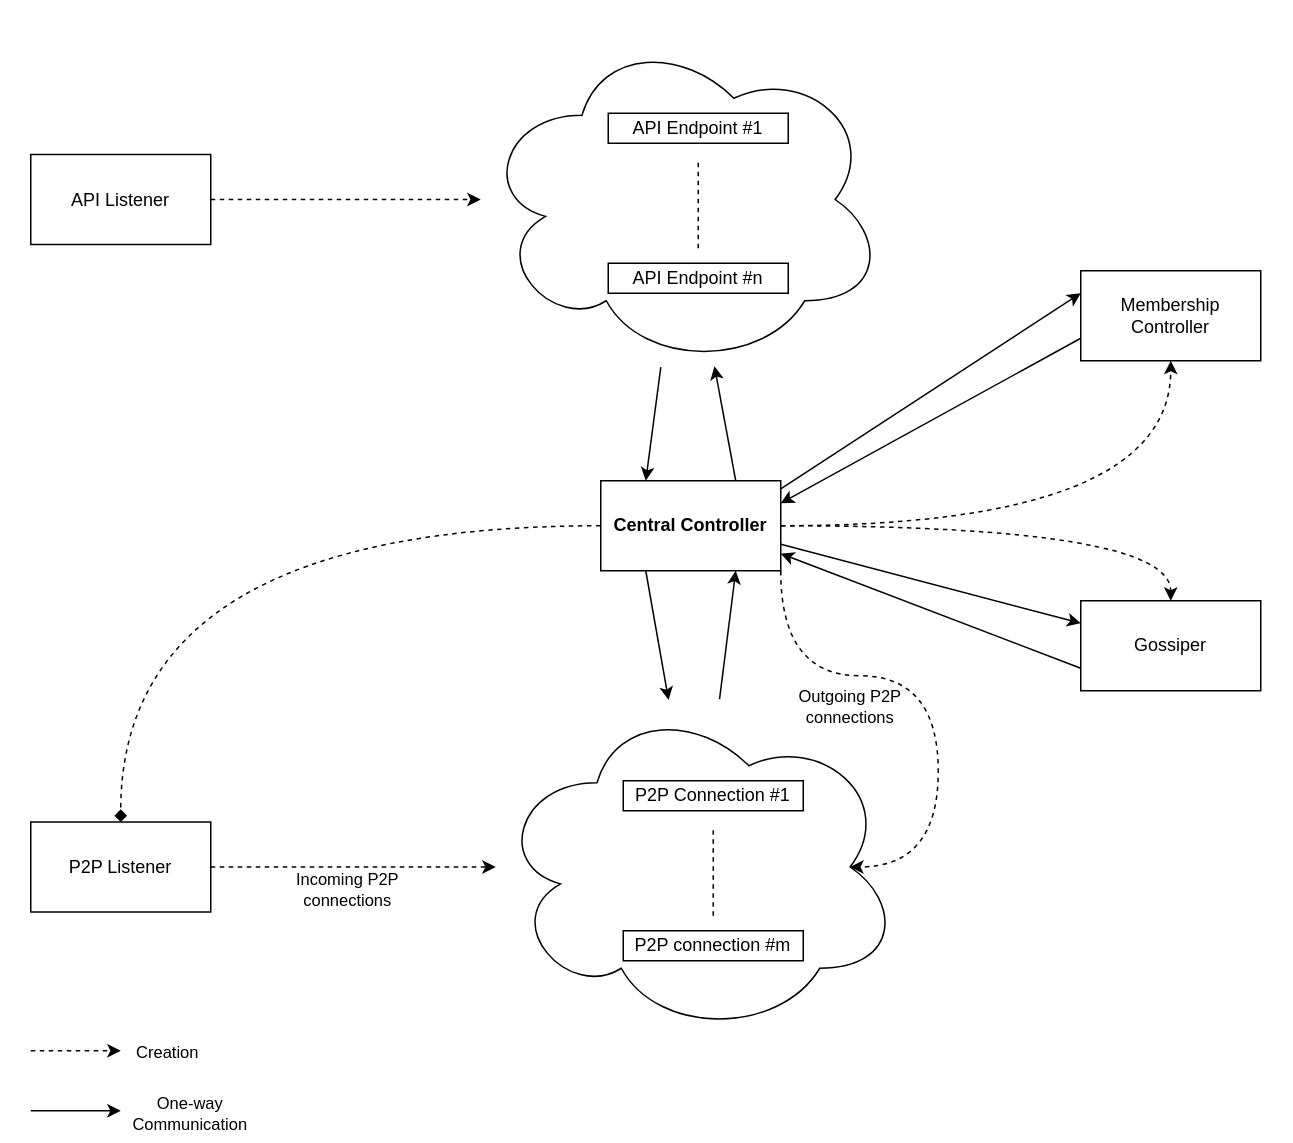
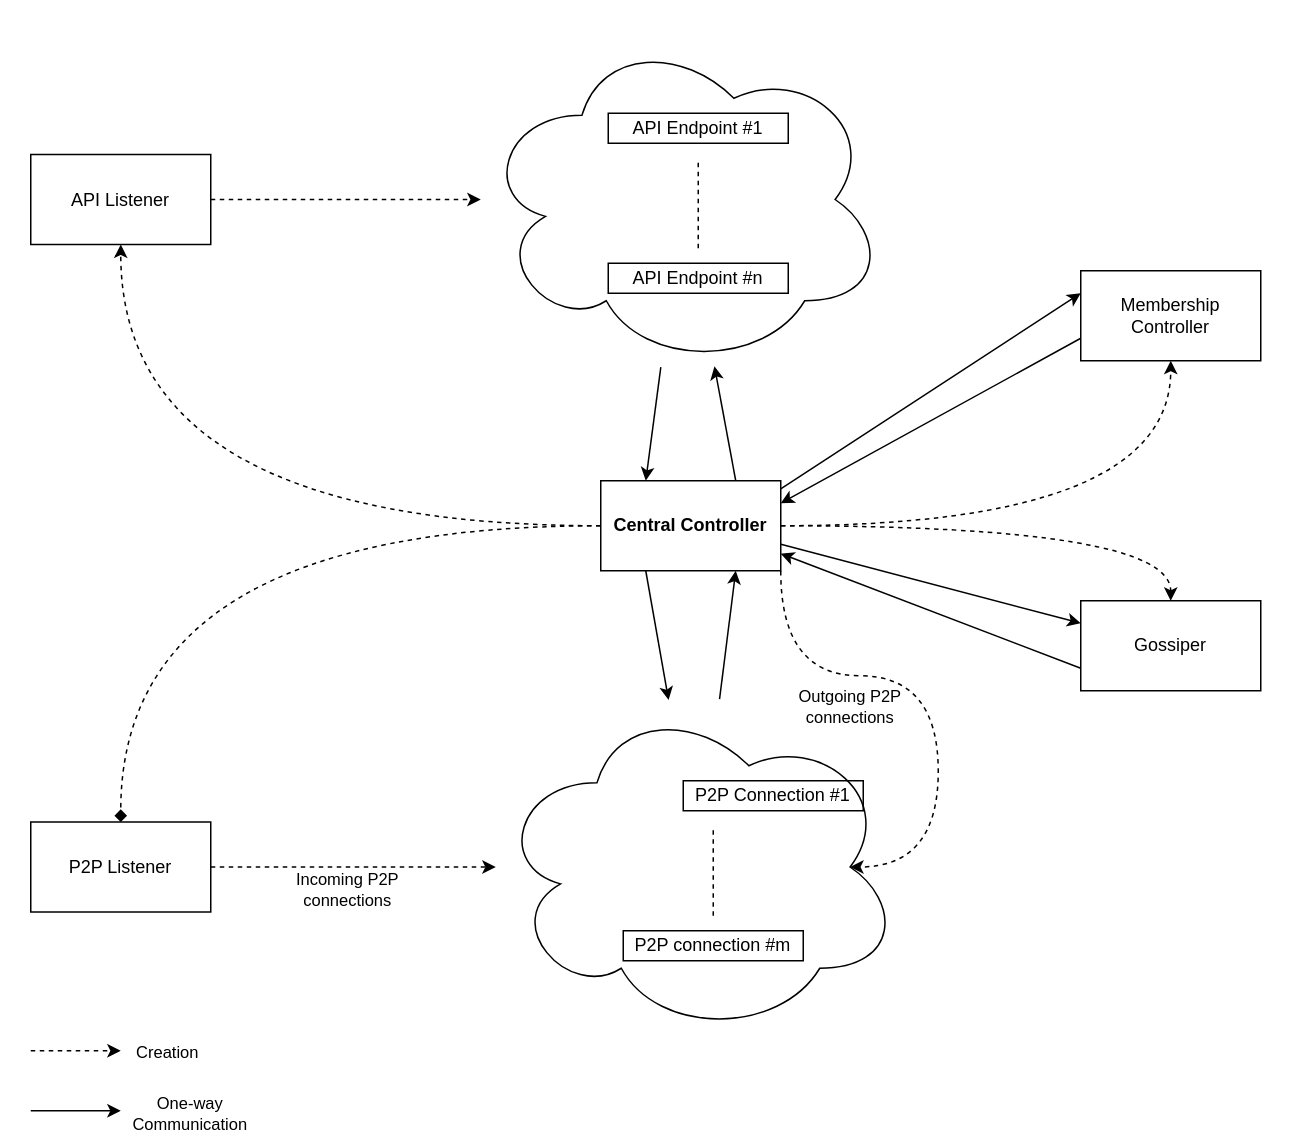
edge "Central Controller" -> "API Listener": added
node "P2P Connection #1": moved (713, 796) -> (773, 796)
